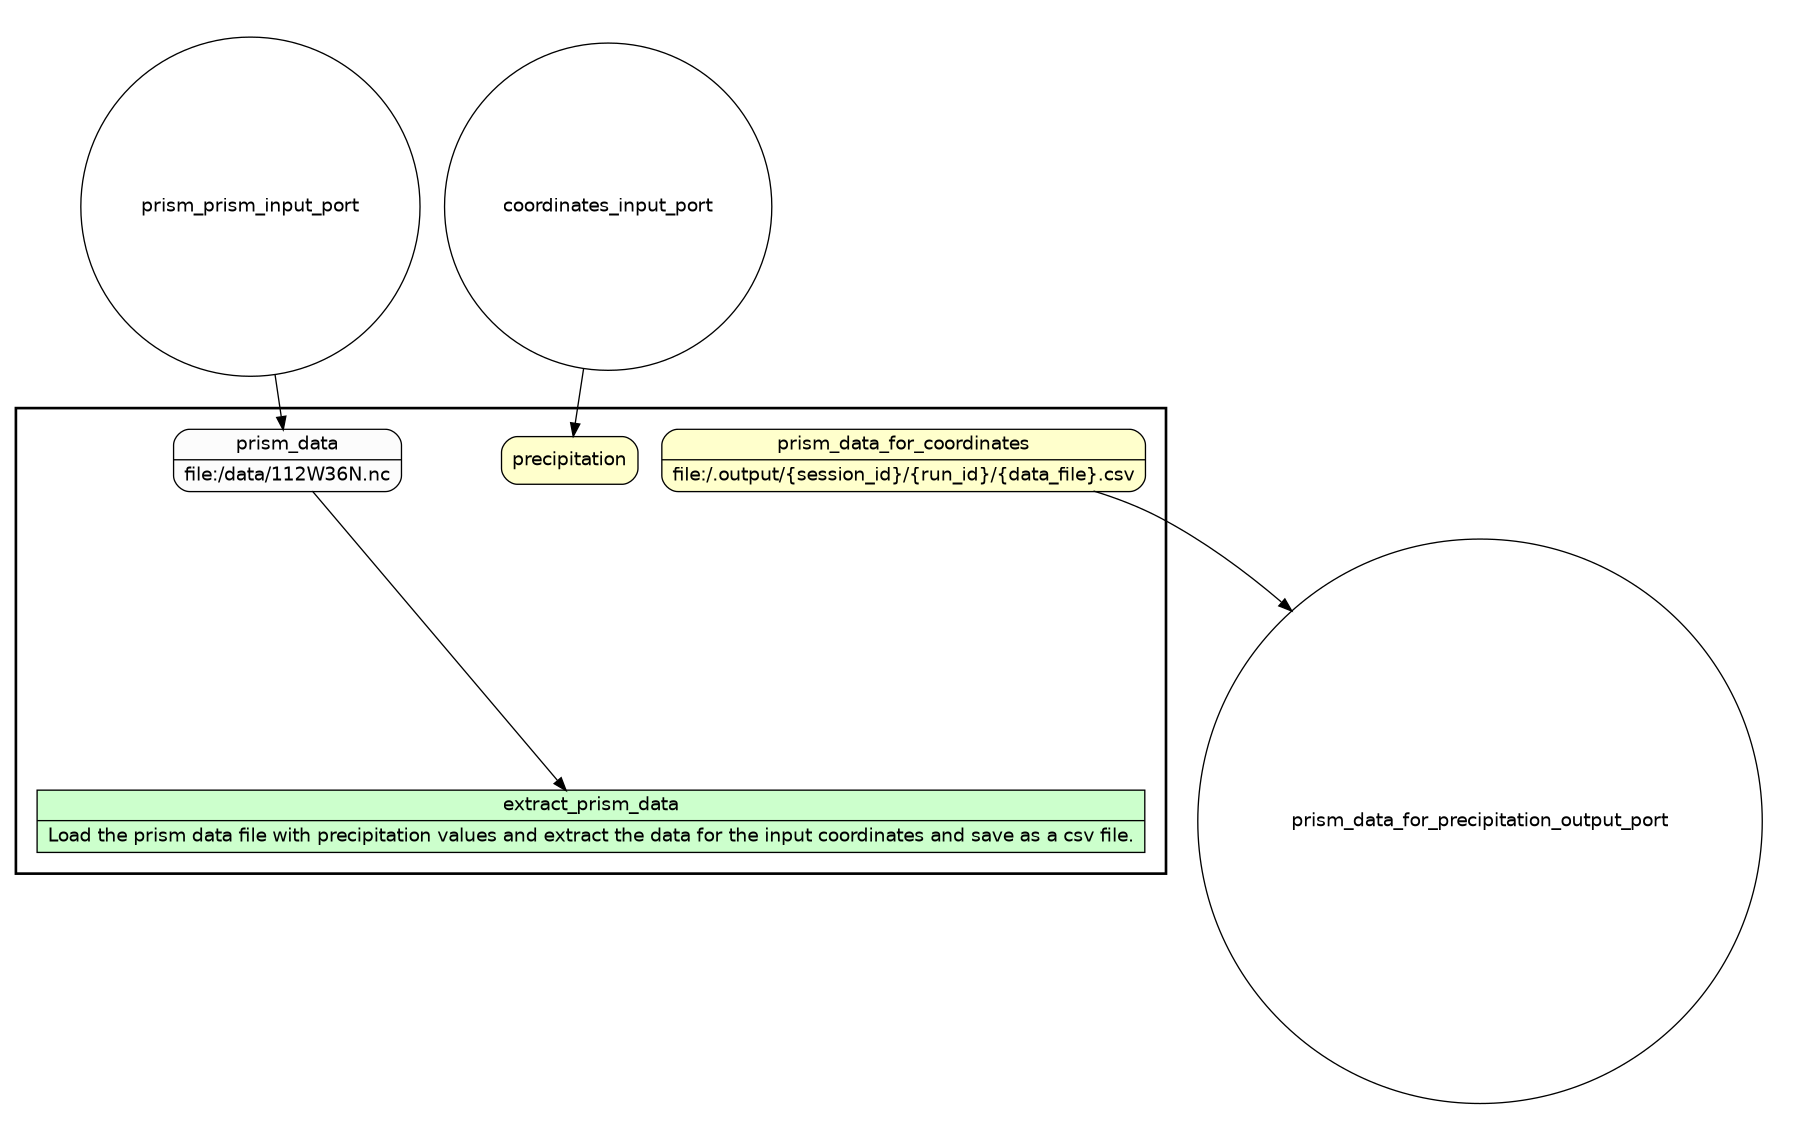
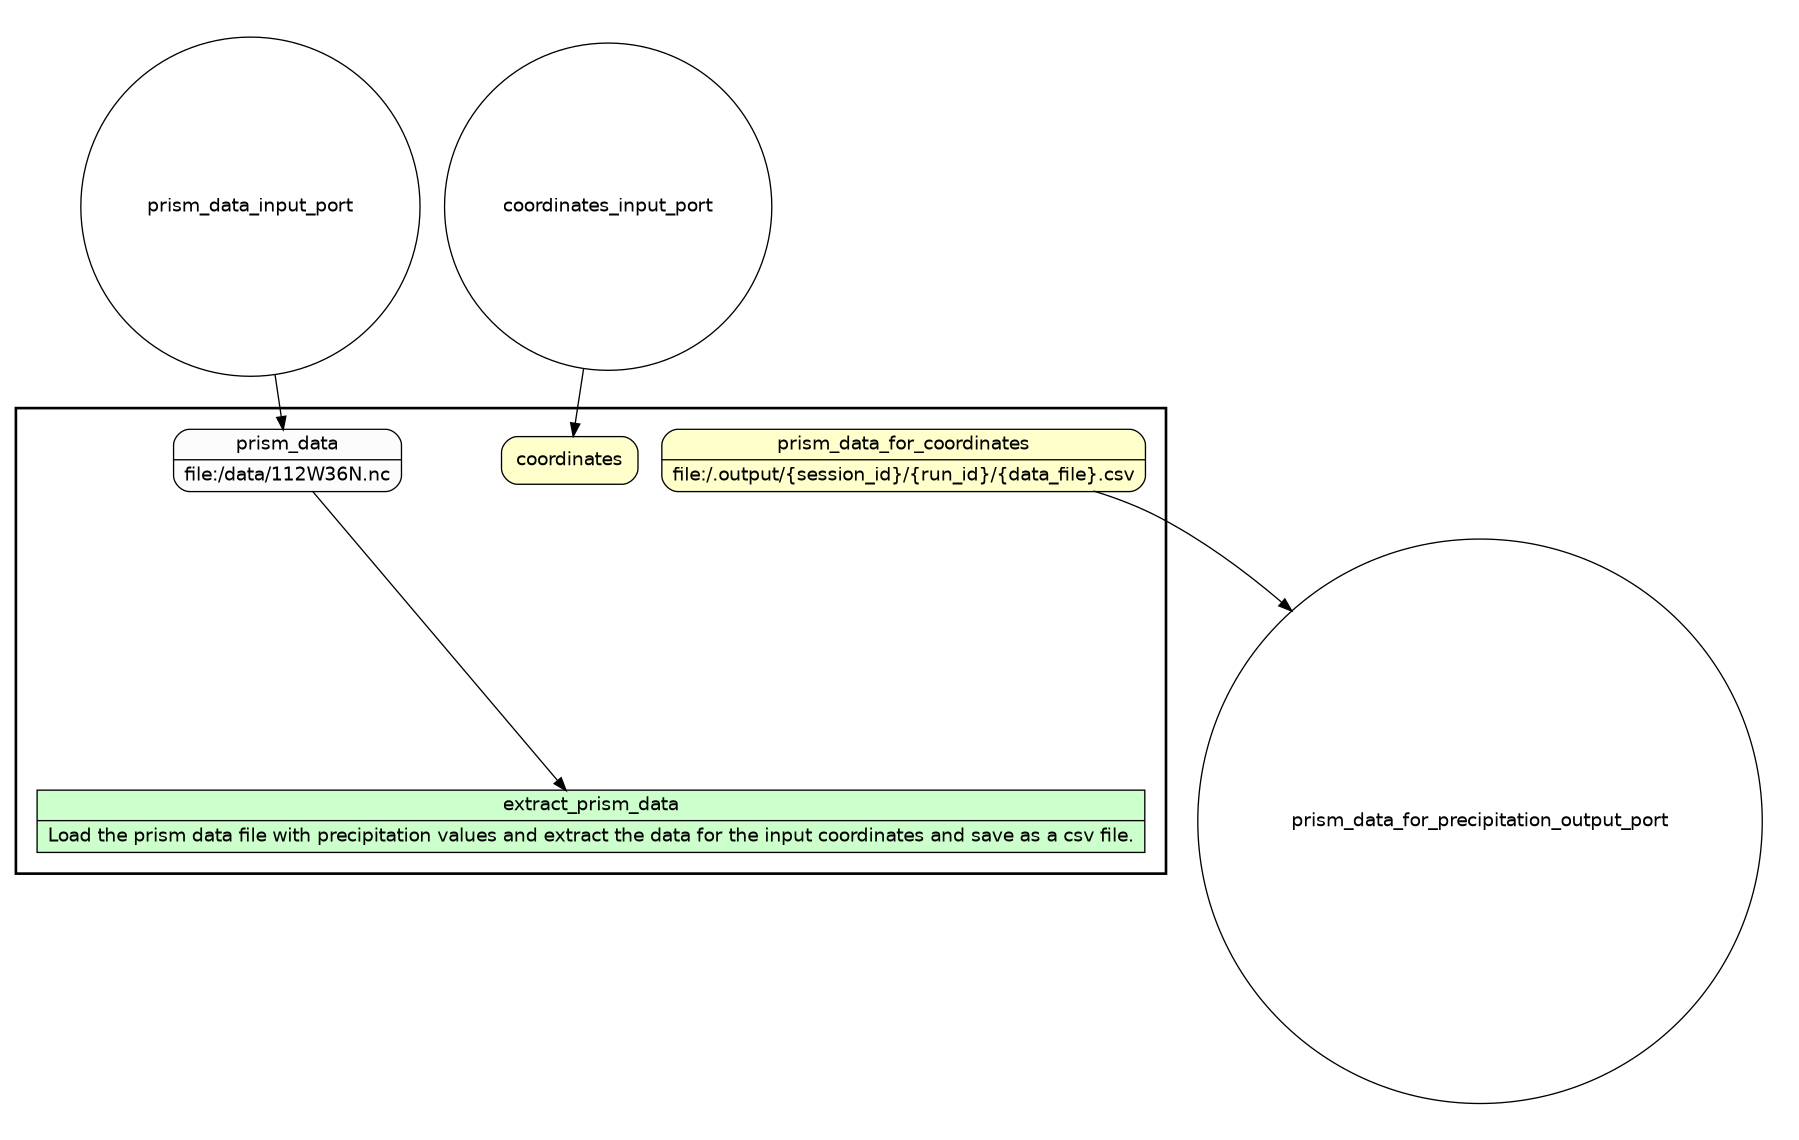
node "prism_prism_input_port": label "prism_prism_input_port" -> "prism_data_input_port"
node "precipitation": label "precipitation" -> "coordinates"
